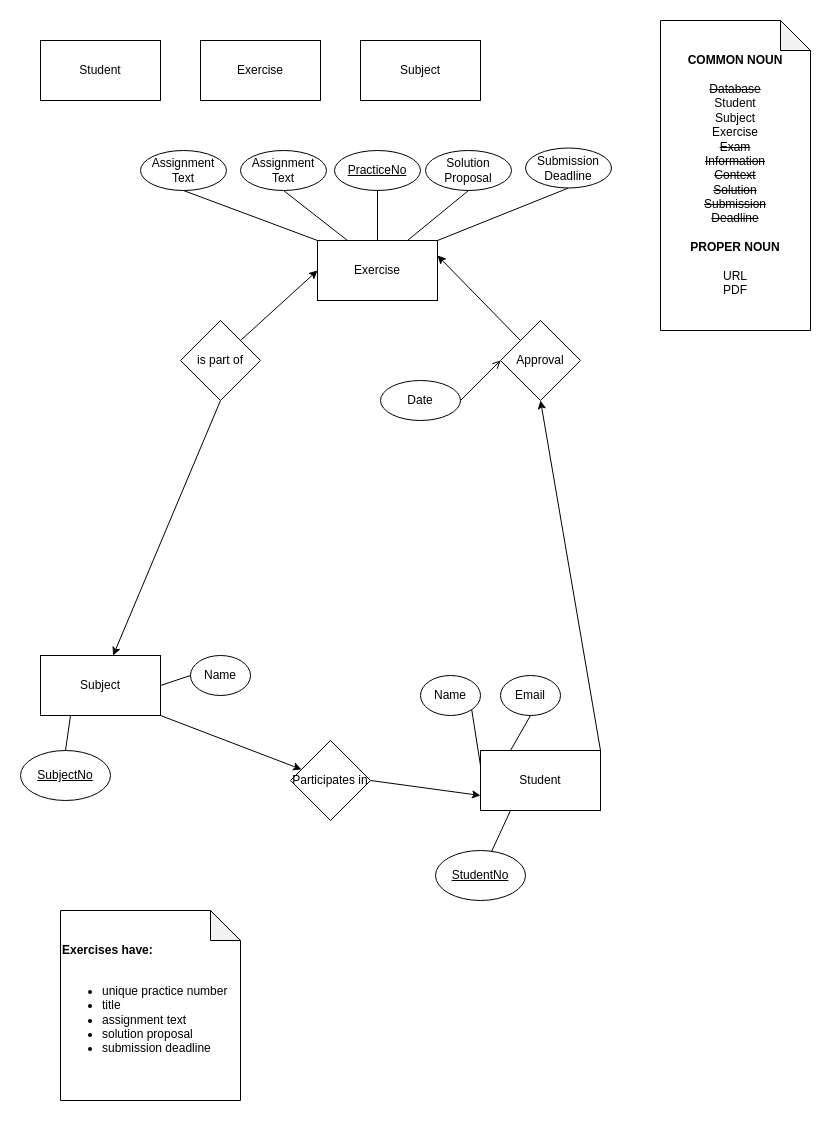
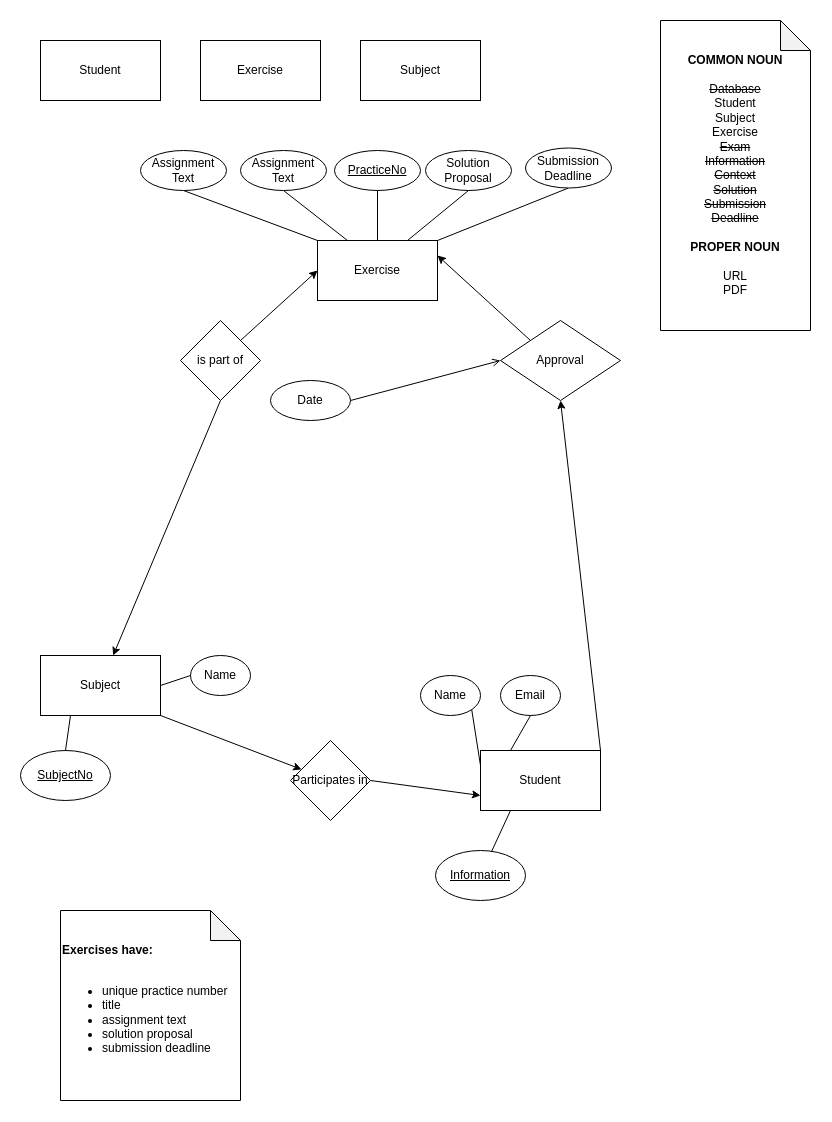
node "Approval": size 80x80 -> 120x80
node "Date": moved (421, 401) -> (311, 401)
node "StudentNo": label "StudentNo" -> "Information"
